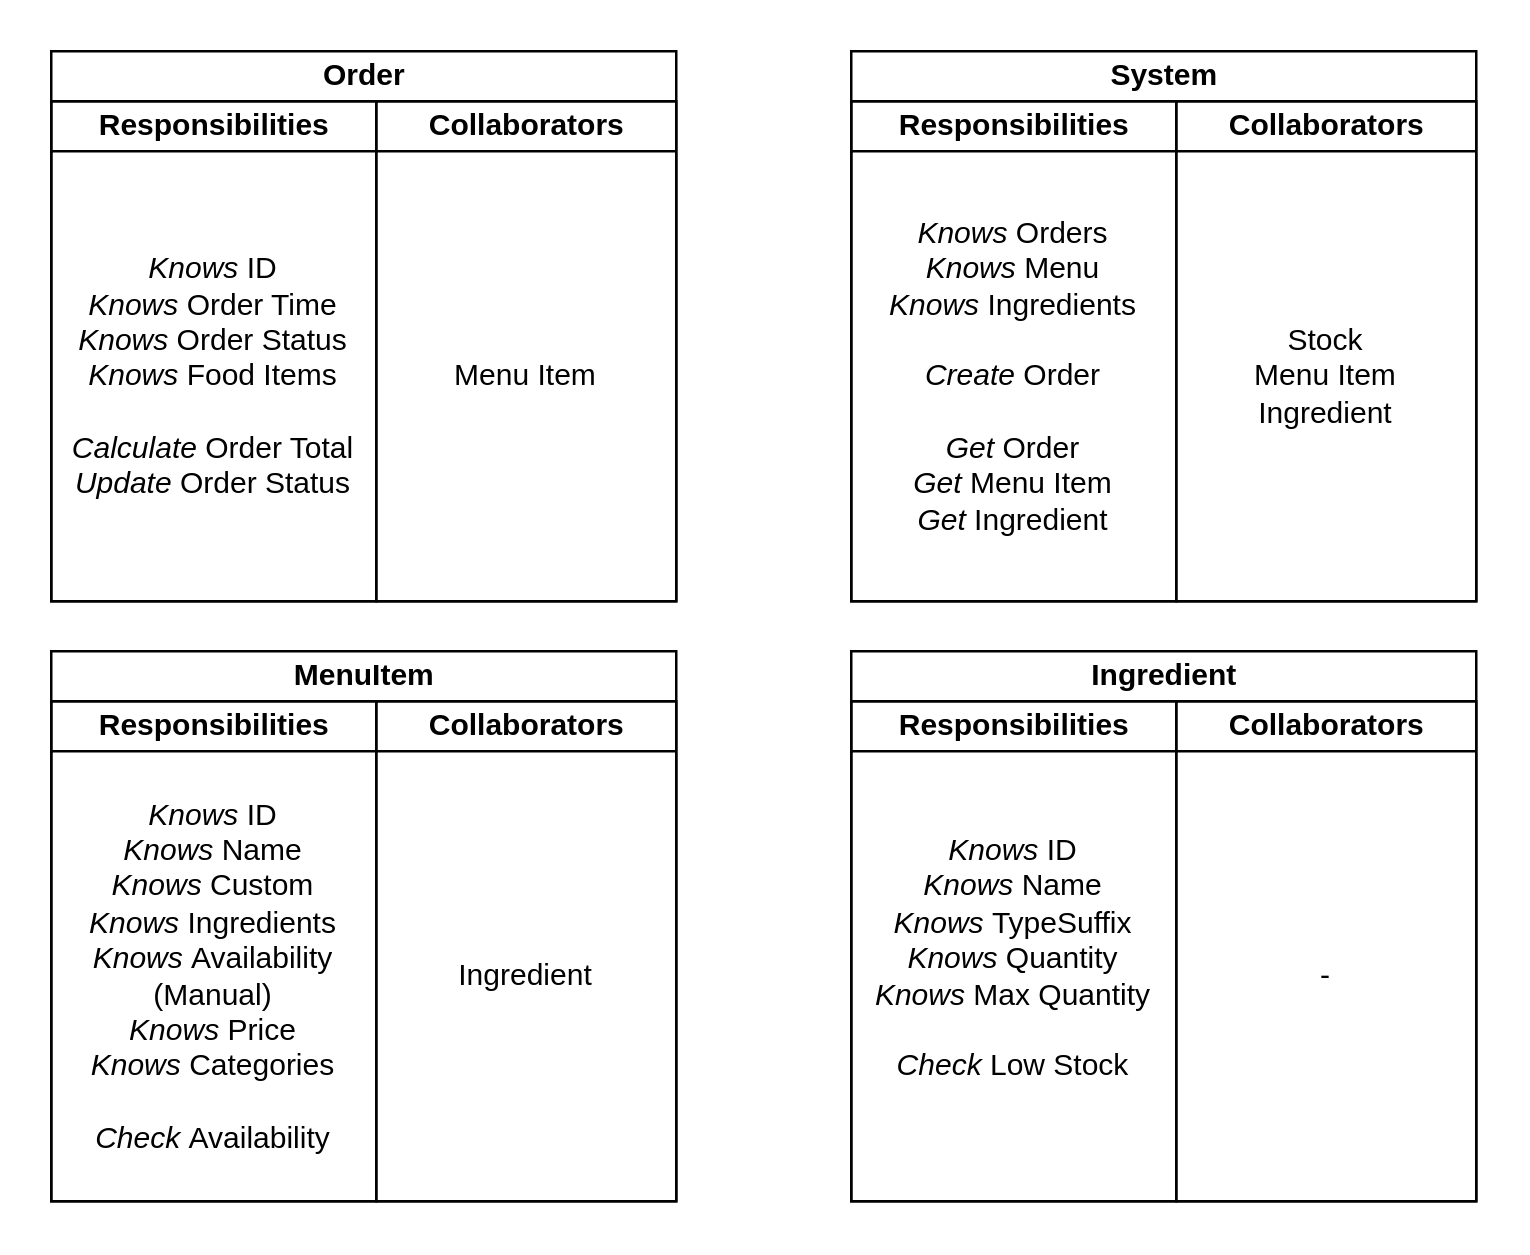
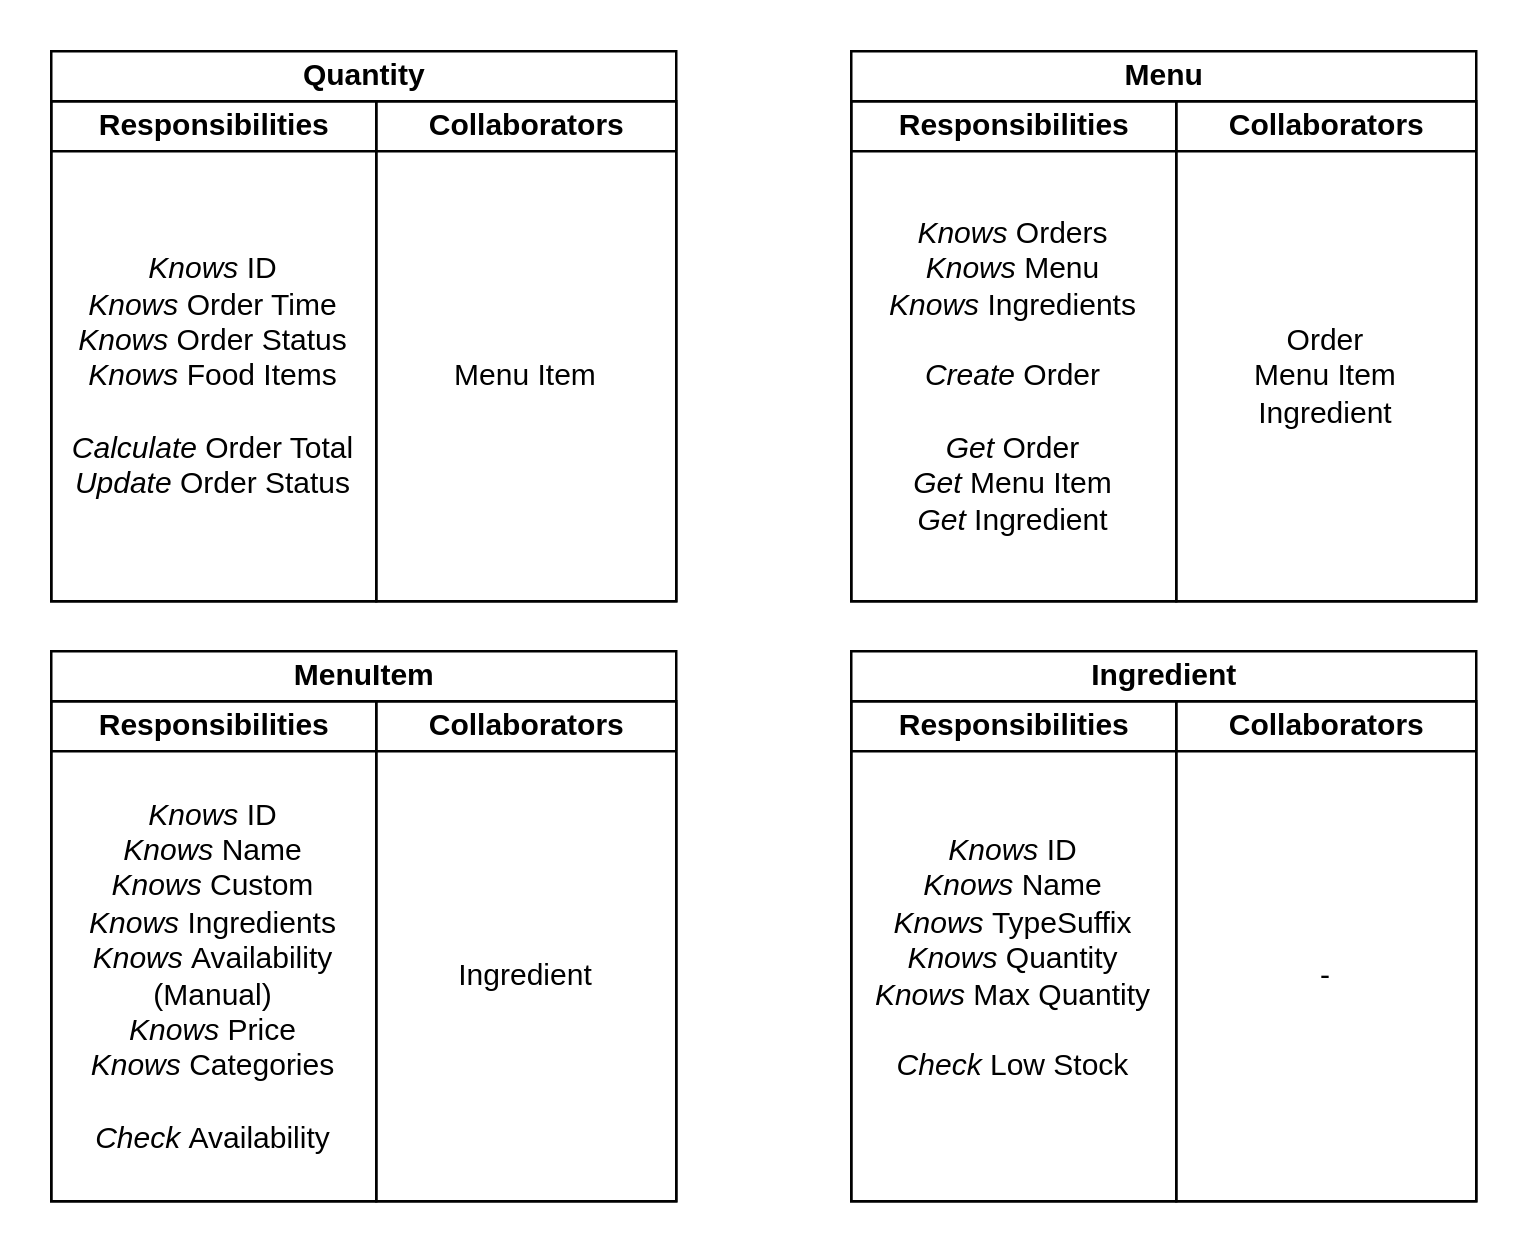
node "Order": label "Order" -> "Quantity"
node "System": label "System" -> "Menu"
node "Stock Menu Item Ingredient": label "Stock Menu Item Ingredient" -> "Order Menu Item Ingredient"
